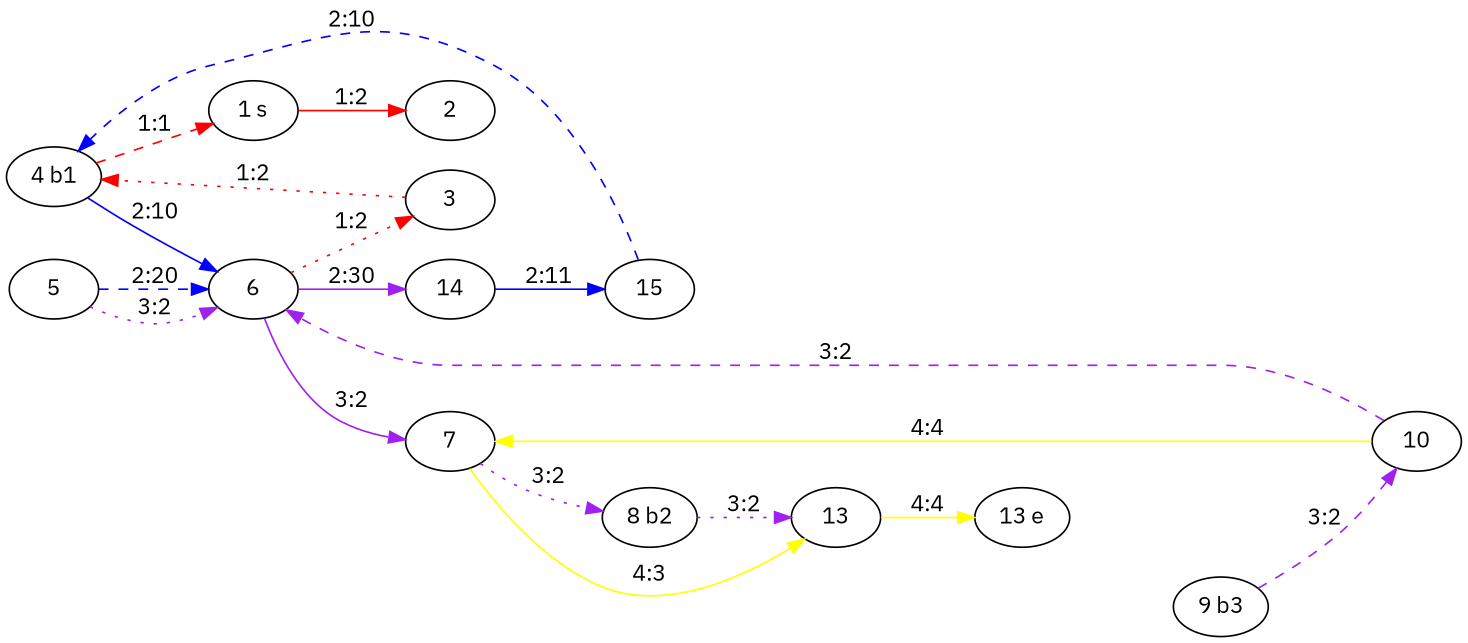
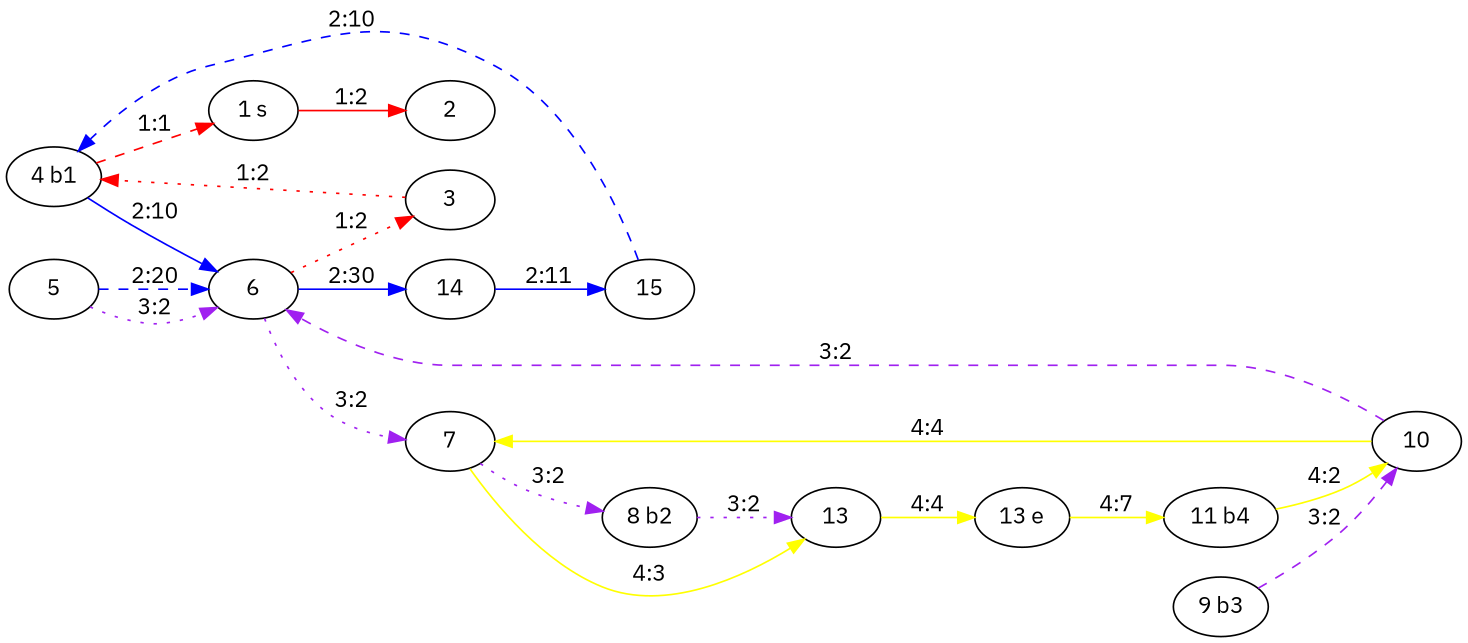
edge "6" -> "14": color purple -> blue
edge "6" -> "7": style solid -> dotted
node "11 b4": added
